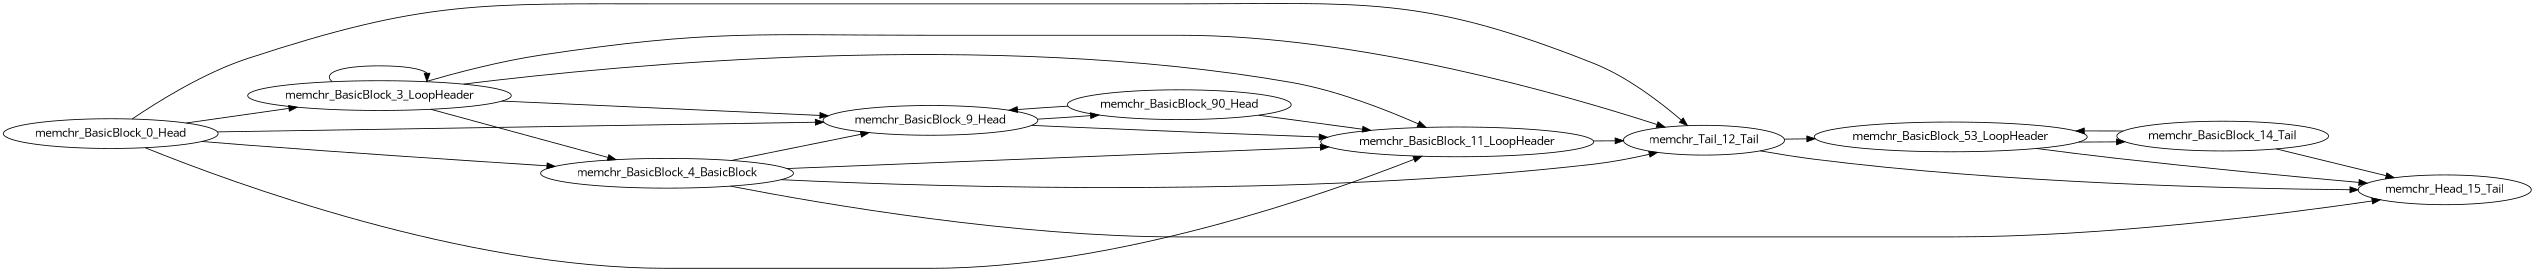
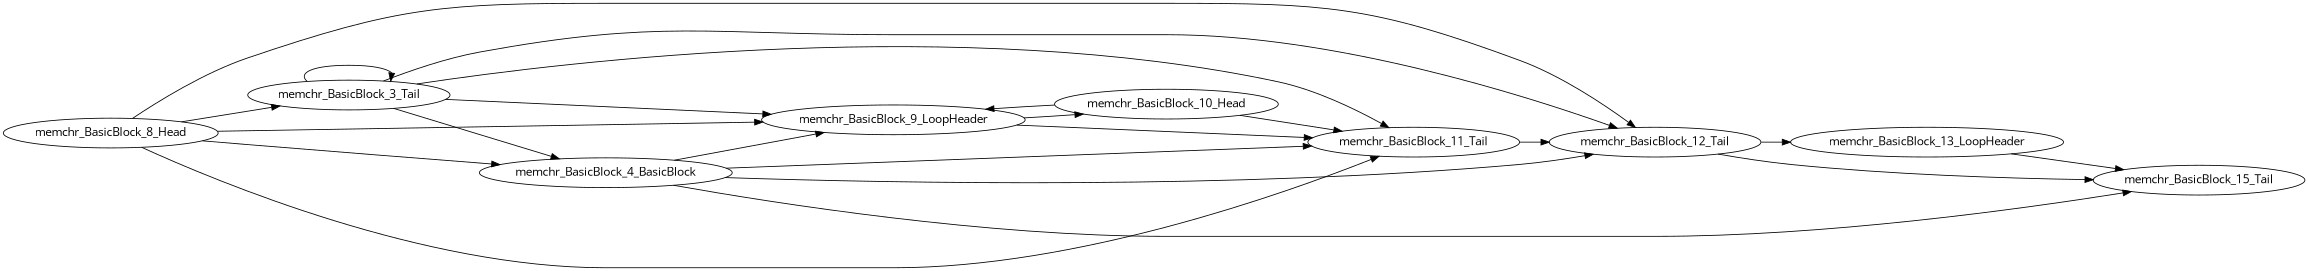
node "memchr_BasicBlock_3_LoopHeader": label "memchr_BasicBlock_3_LoopHeader" -> "memchr_BasicBlock_3_Tail"
node "memchr_BasicBlock_90_Head": label "memchr_BasicBlock_90_Head" -> "memchr_BasicBlock_10_Head"
node "memchr_BasicBlock_9_Head": label "memchr_BasicBlock_9_Head" -> "memchr_BasicBlock_9_LoopHeader"
node "memchr_BasicBlock_0_Head": label "memchr_BasicBlock_0_Head" -> "memchr_BasicBlock_8_Head"
node "memchr_BasicBlock_14_Tail": removed
node "memchr_BasicBlock_53_LoopHeader": label "memchr_BasicBlock_53_LoopHeader" -> "memchr_BasicBlock_13_LoopHeader"
node "memchr_Tail_12_Tail": label "memchr_Tail_12_Tail" -> "memchr_BasicBlock_12_Tail"
node "memchr_BasicBlock_11_LoopHeader": label "memchr_BasicBlock_11_LoopHeader" -> "memchr_BasicBlock_11_Tail"
node "memchr_Head_15_Tail": label "memchr_Head_15_Tail" -> "memchr_BasicBlock_15_Tail"
